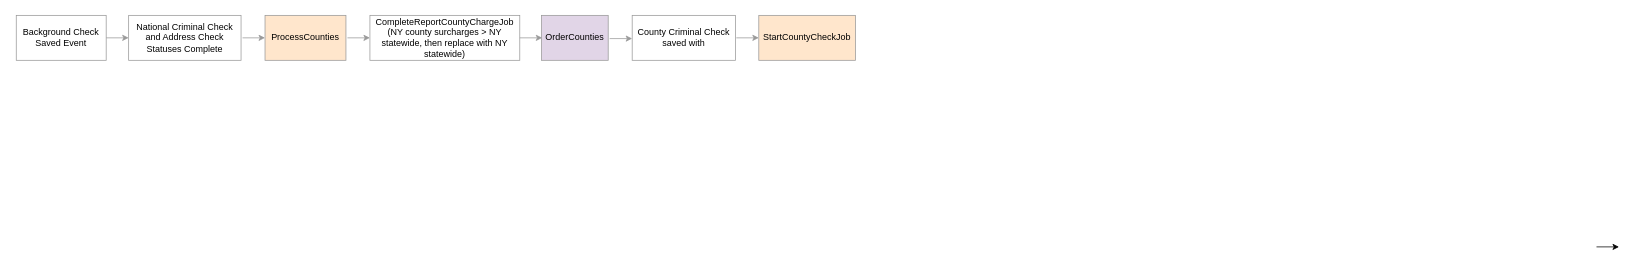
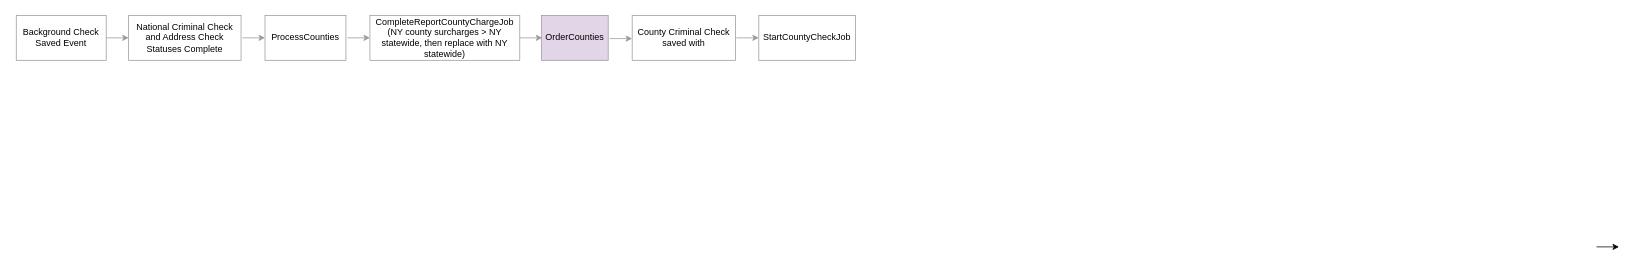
node "ProcessCounties": fillcolor #ffe6cc -> #ffffff
node "StartCountyCheckJob": fillcolor #ffe6cc -> #ffffff
